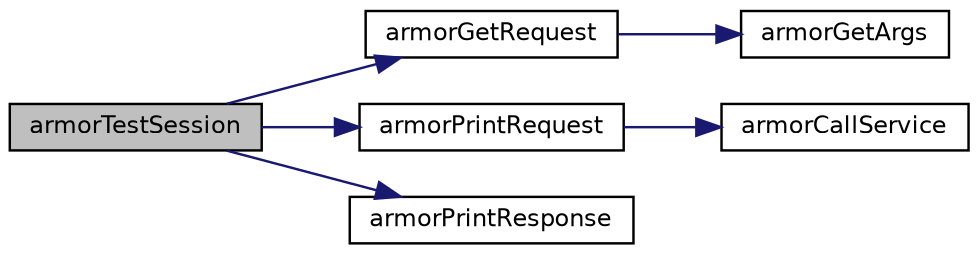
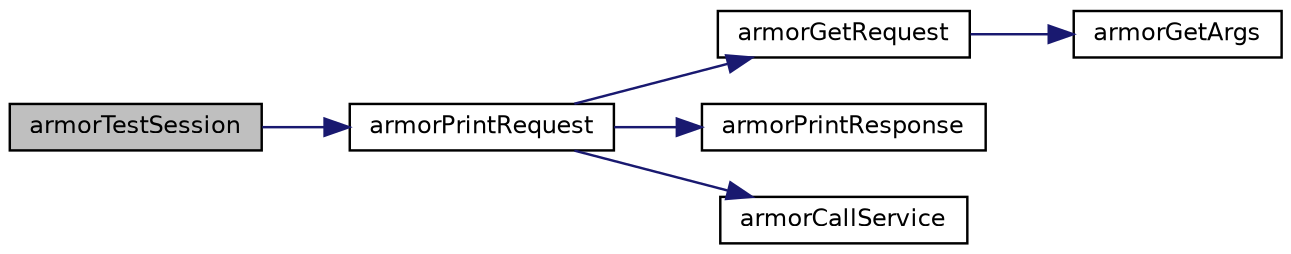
edge "armorTestSession" -> "armorGetRequest": now "armorPrintRequest" -> "armorGetRequest"
edge "armorTestSession" -> "armorPrintResponse": now "armorPrintRequest" -> "armorPrintResponse"
